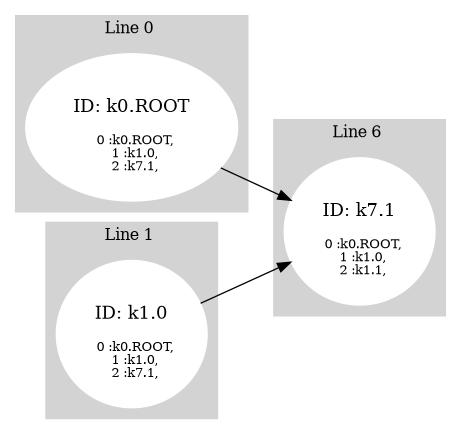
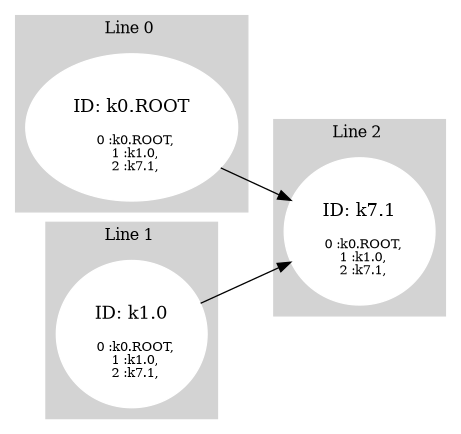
cluster "Line 6 ": label "Line 6 " -> "Line 2 "
node "ID: k7.1": text "2 :k1.1," -> "2 :k7.1,"
